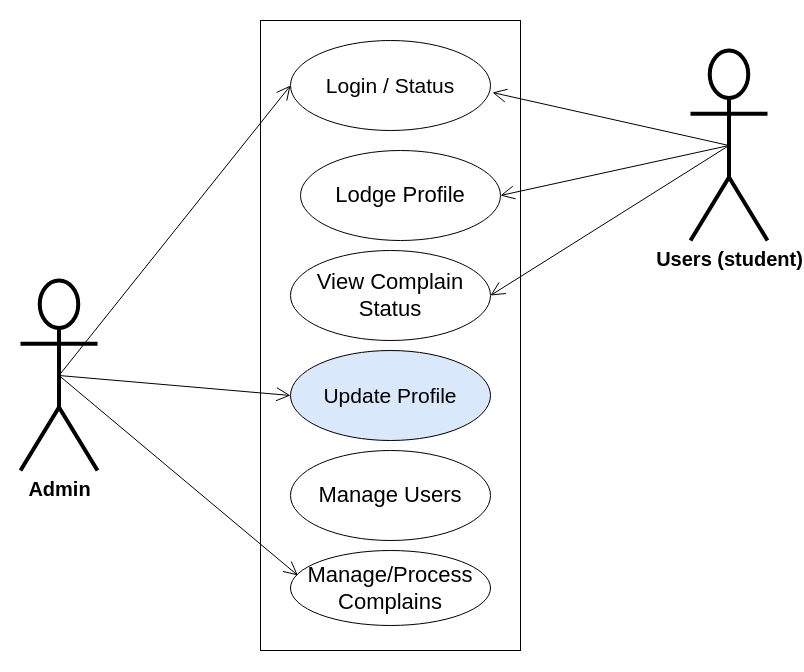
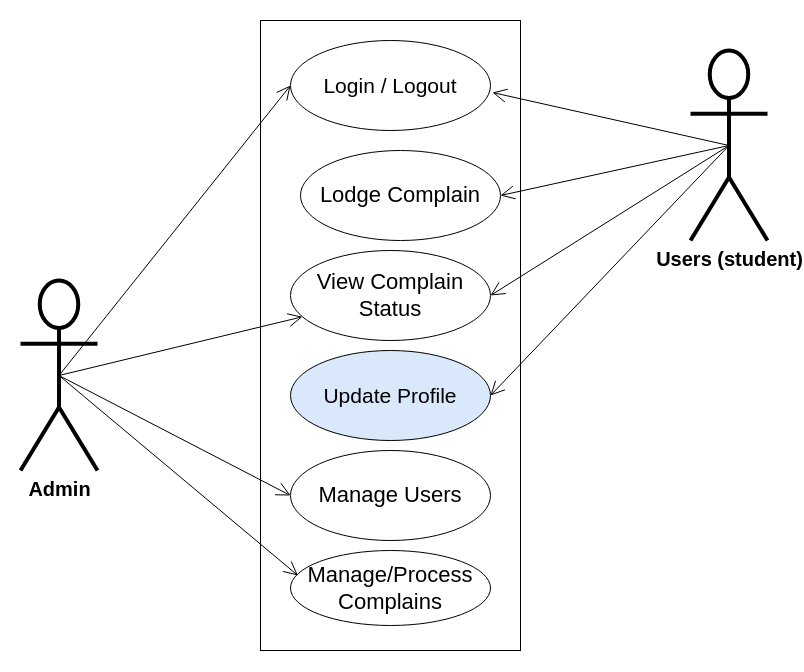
node "Login / Status": label "Login / Status" -> "Login / Logout"
node "Lodge Profile": label "Lodge Profile" -> "Lodge Complain"
edge "Users (student)" -> "Update Profile": added
edge "Admin" -> "Update Profile": now "Admin" -> "View Complain Status"
edge "Admin" -> "Manage Users": added
